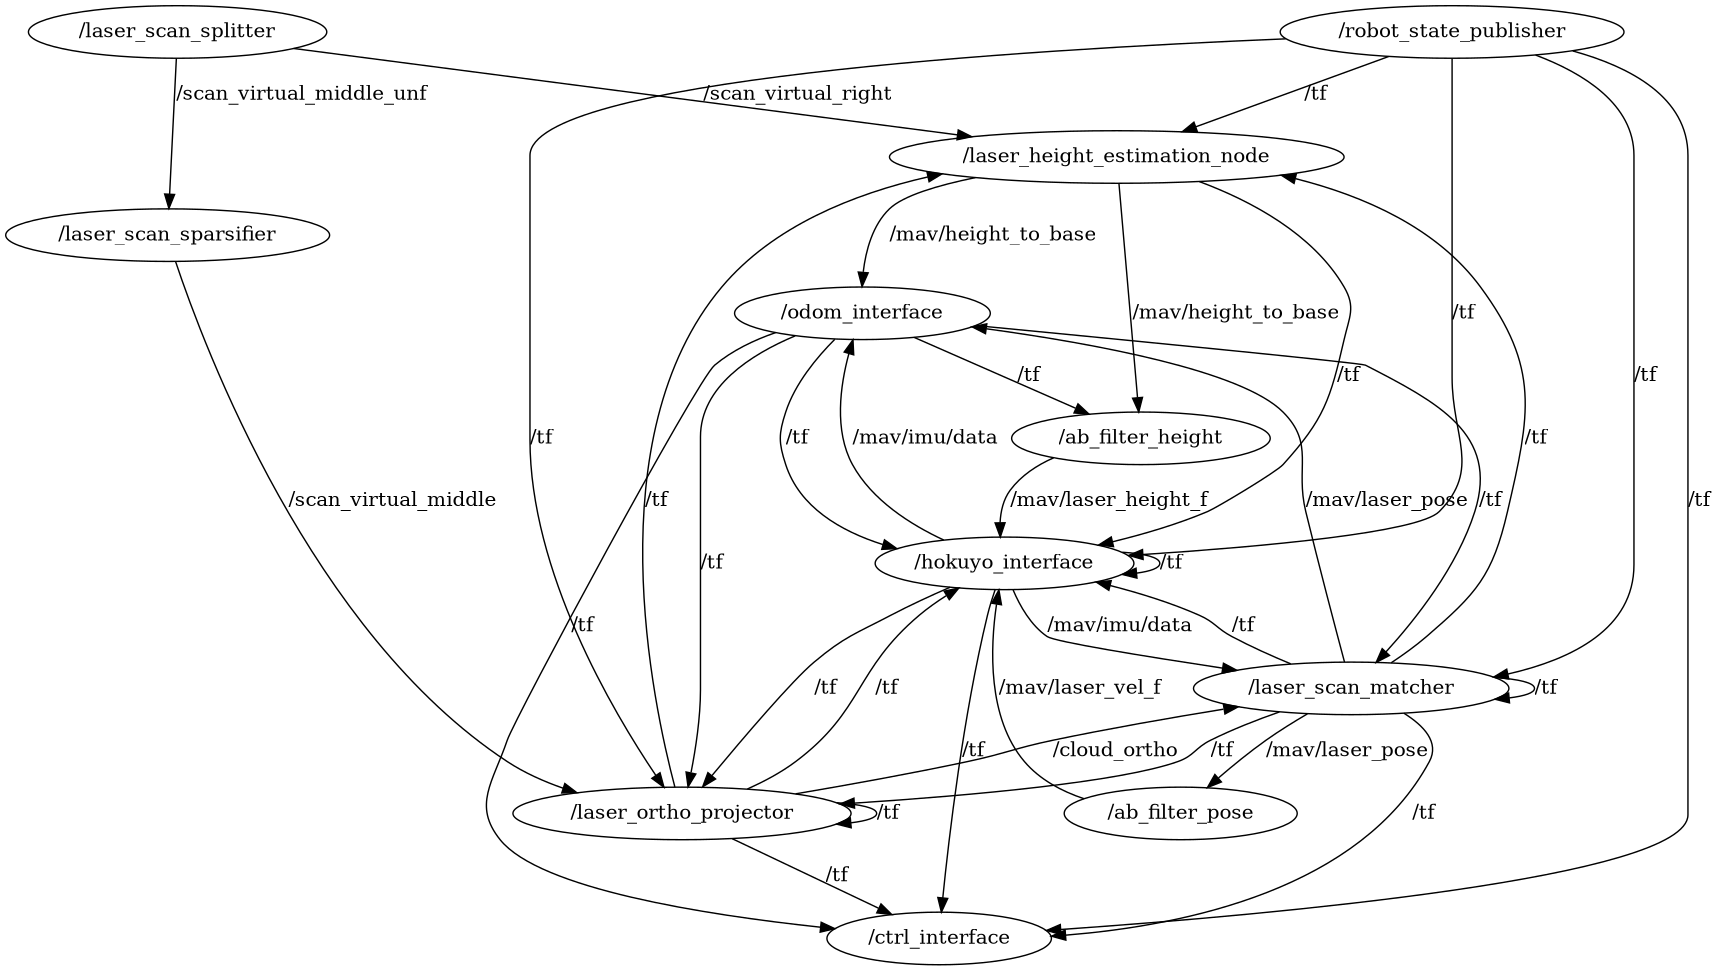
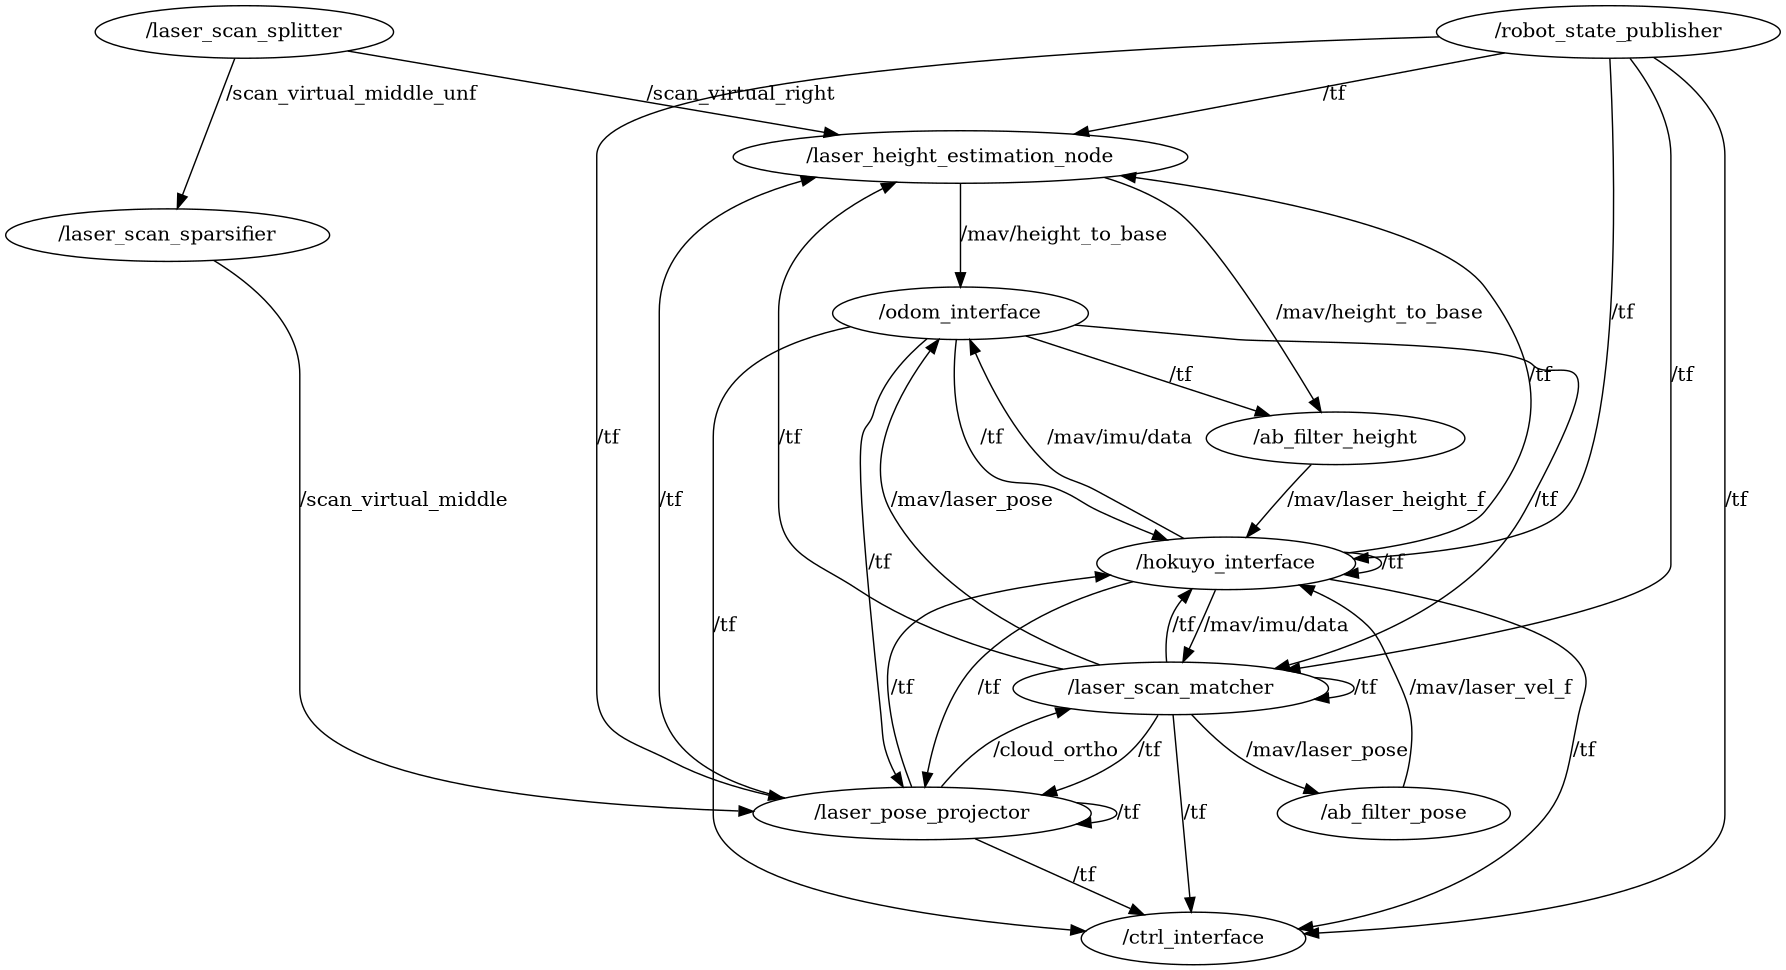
edge "/laser_height_estimation_node" -> "/hokuyo_interface": reversed
node "/laser_ortho_projector": label "/laser_ortho_projector" -> "/laser_pose_projector"
